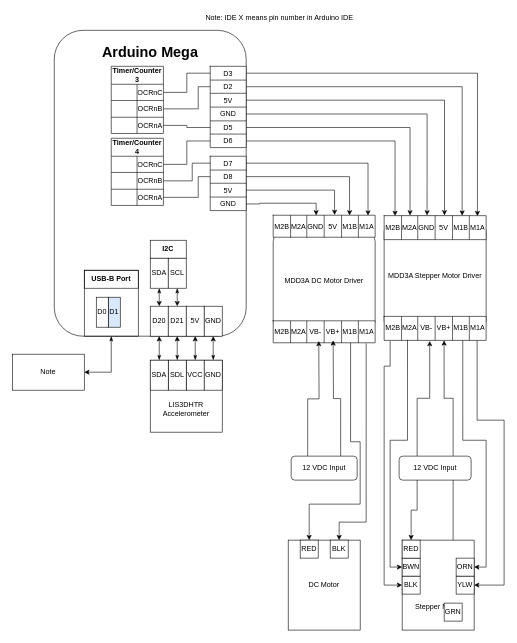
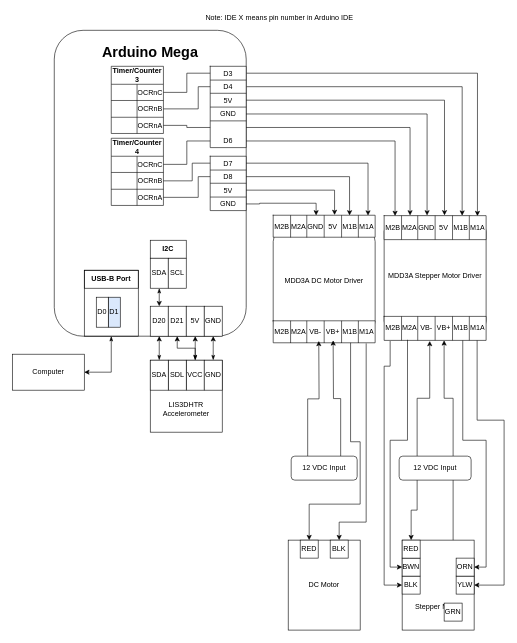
node "D2": label "D2" -> "D4"
node "D5": removed
edge "SCL" -- "D21": removed
edge "D21" -- "SDL": now "D21" -- "VCC"
node "Note": label "Note" -> "Computer"
